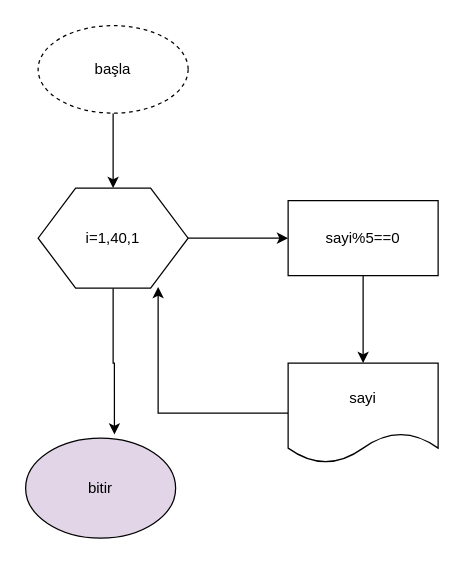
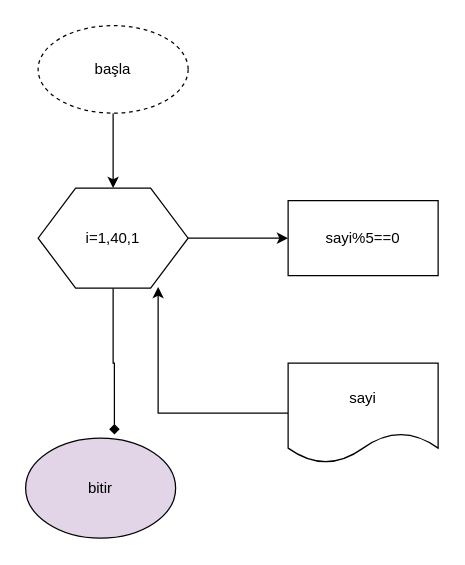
edge "sayi%5==0" -> "sayi": removed
edge "i=1,40,1" -> "bitir": arrowhead classic -> diamond
